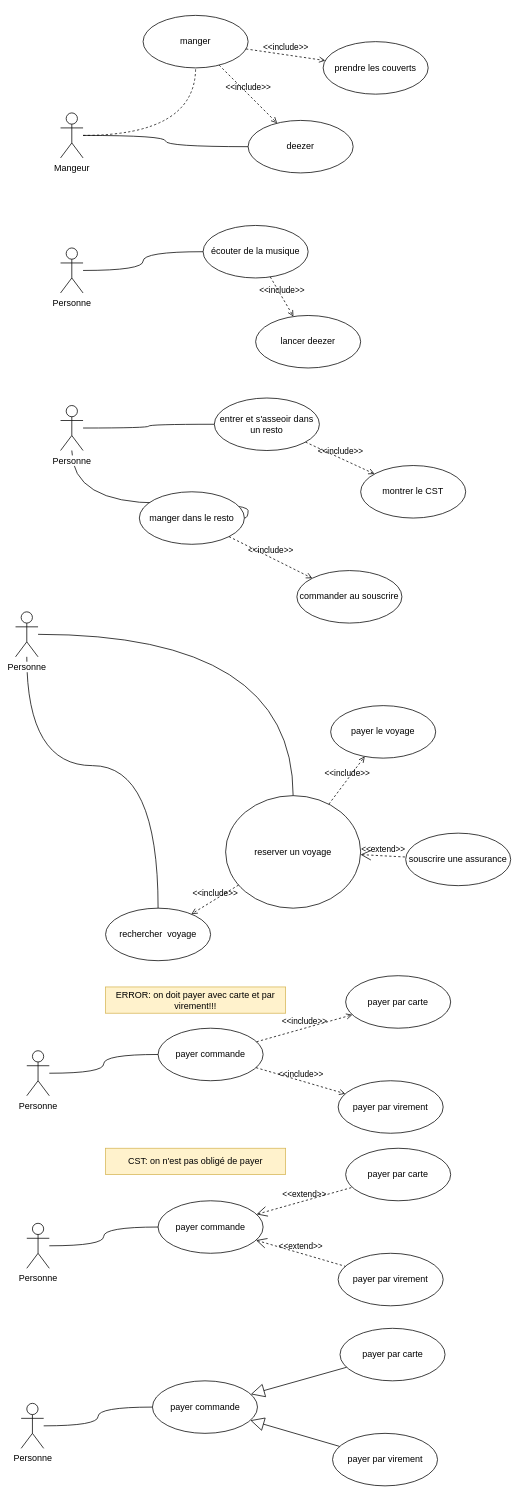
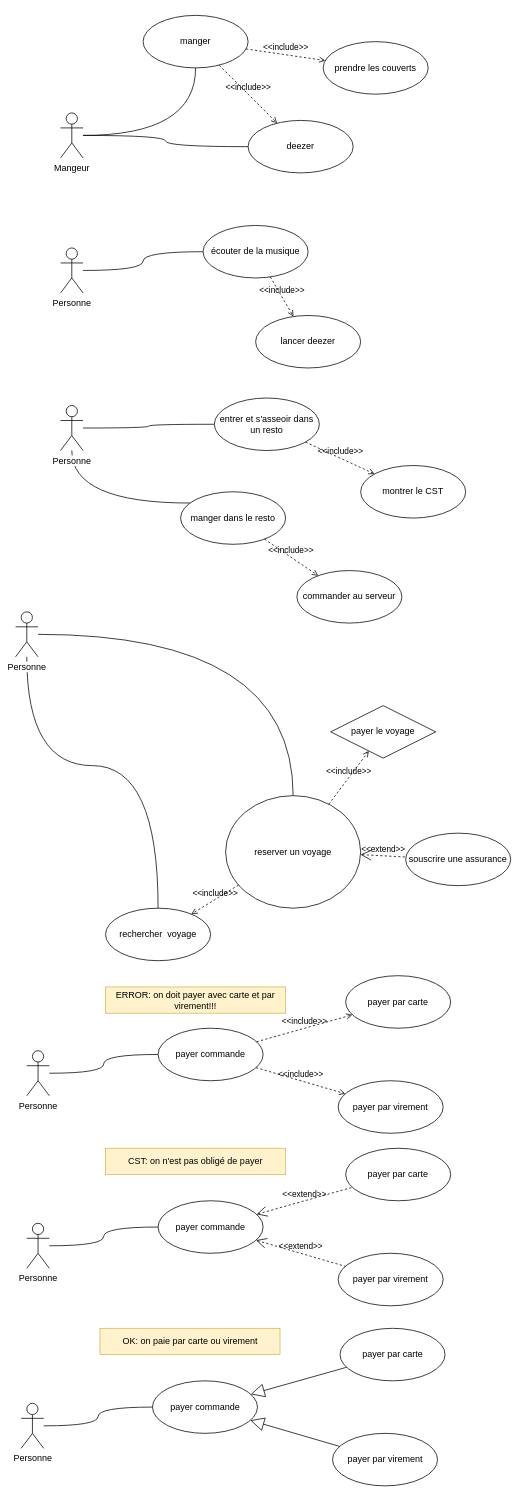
edge "manger" -- "Mangeur": style dashed -> solid
node "manger dans le resto": moved (192, 518) -> (233, 518)
node "commander au souscrire": label "commander au souscrire" -> "commander au serveur"
node "payer le voyage": shape ellipse -> diamond
node "OK: on paie par carte ou virement": added
